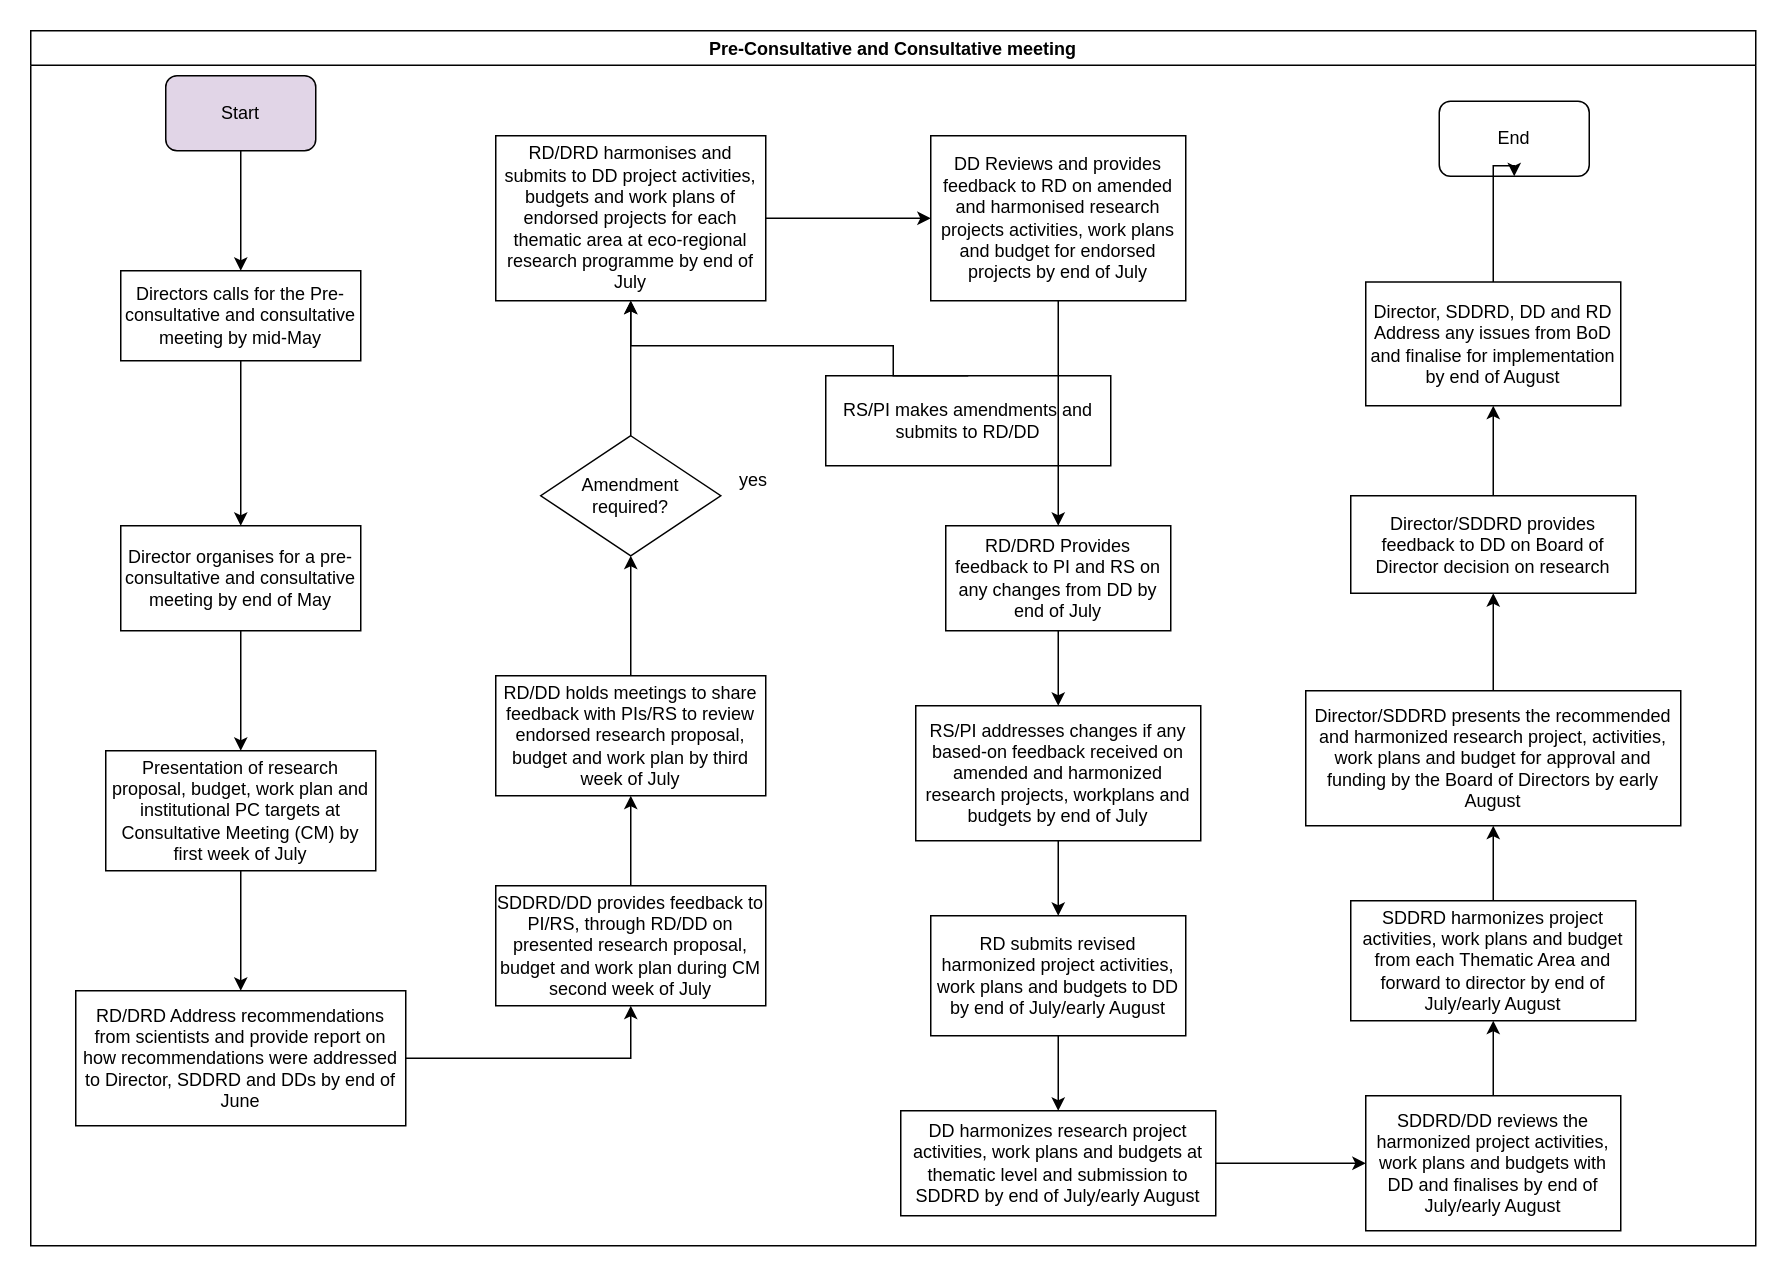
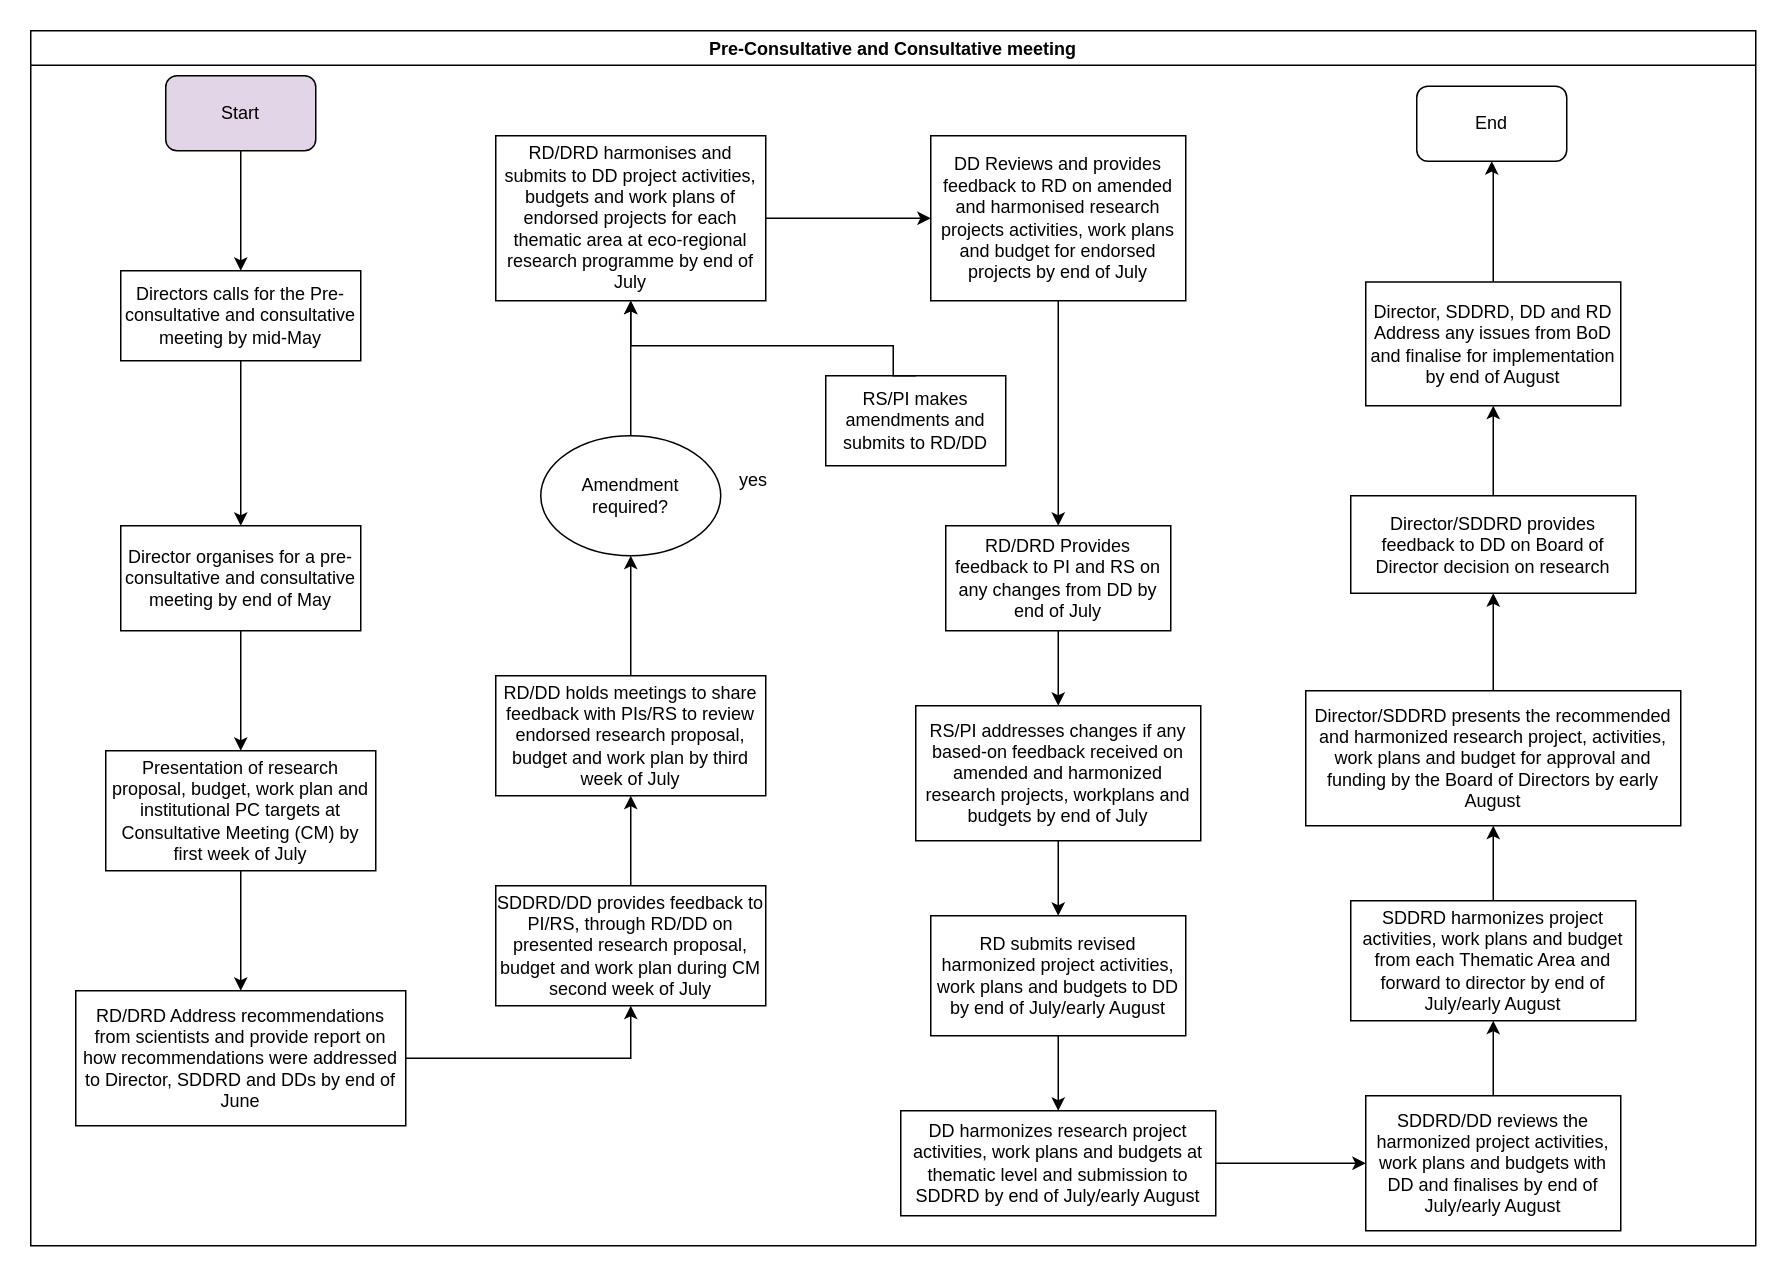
node "End": moved (1514, 139) -> (1492, 124)
node "RS/PI makes amendments and submits to RD/DD": size 285x90 -> 180x90
node "Amendment required?": shape diamond -> ellipse
